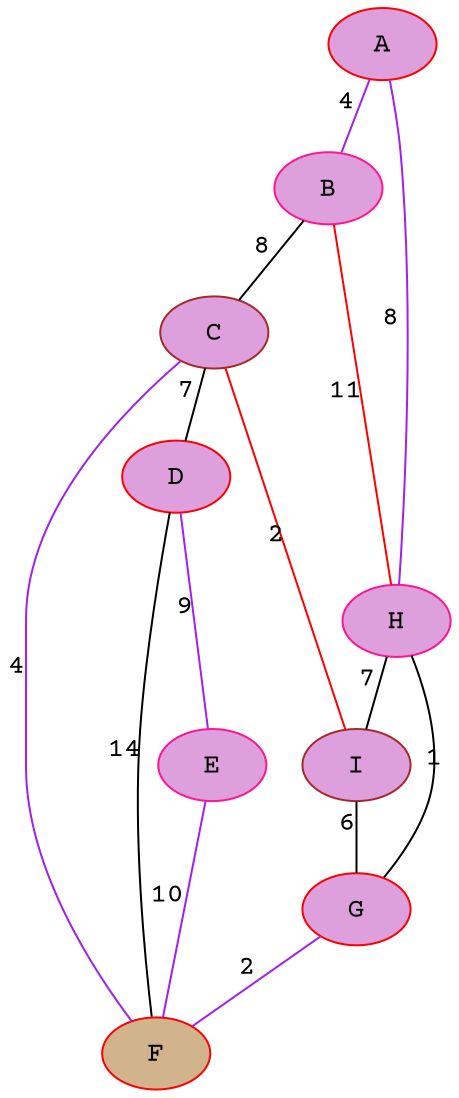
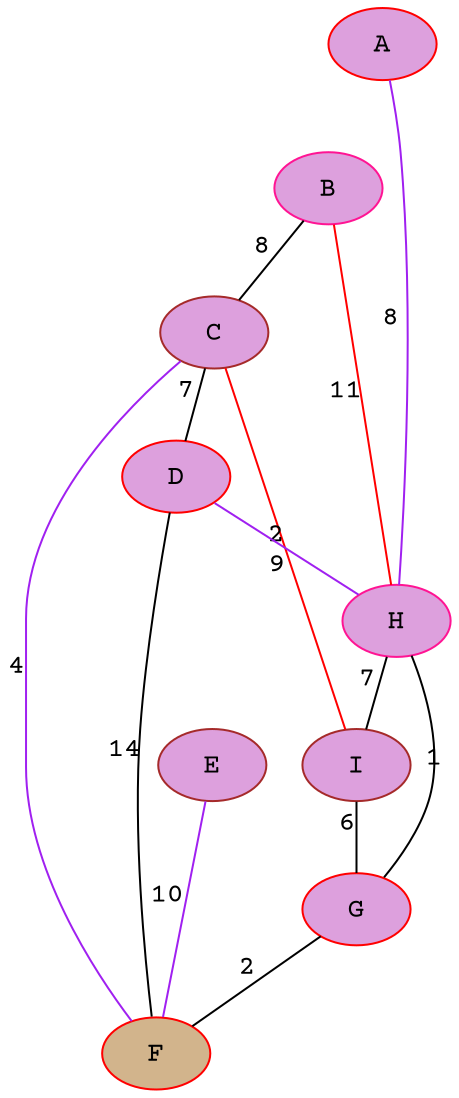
edge "A" -- "B": removed, label "4"
edge "D" -- "E": now "D" -- "H"
node "E": color deeppink -> brown
edge "G" -- "F": color purple -> black
